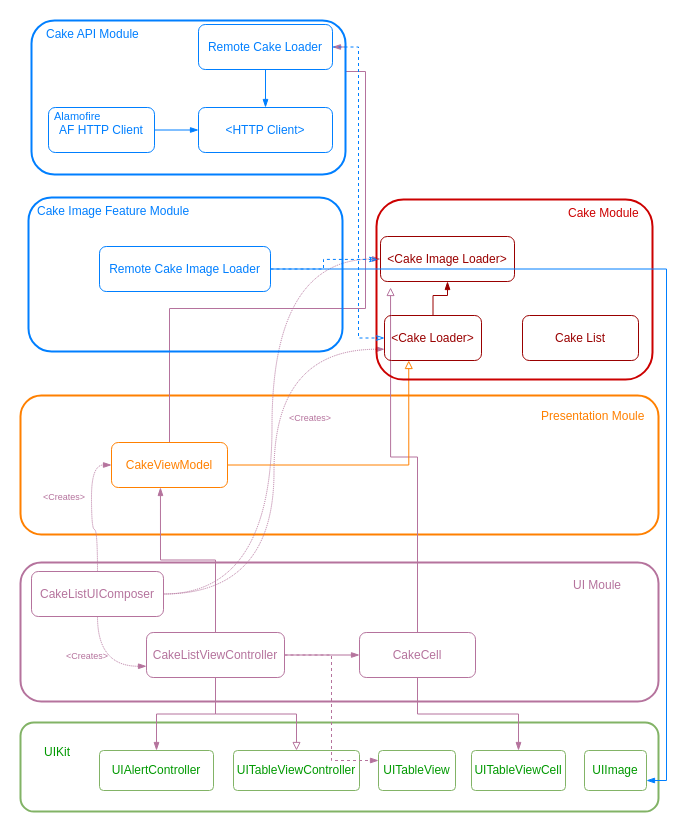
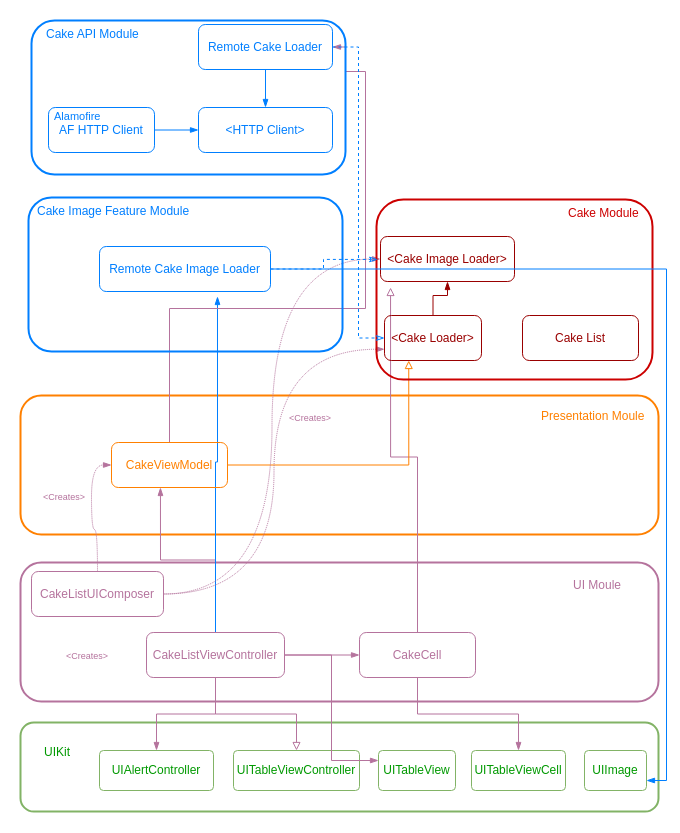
edge "CakeListViewController" -> "Remote Cake Image Loader": added
edge "CakeListUIComposer" -> "CakeListViewController": removed
edge "CakeListViewController" -> "UITableView": style dashed -> solid
